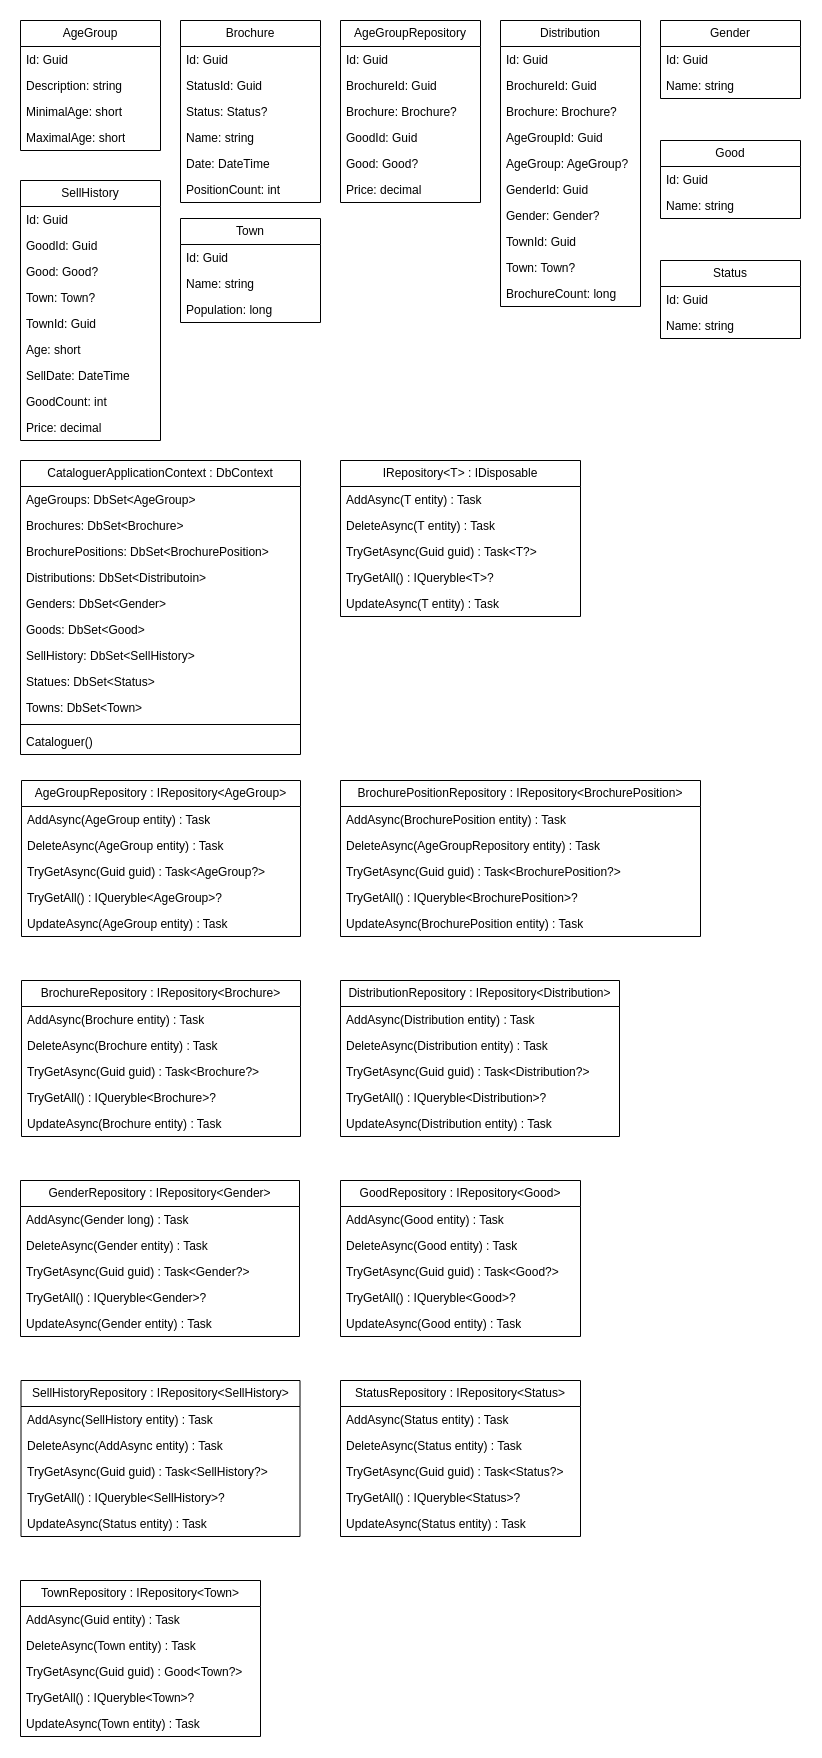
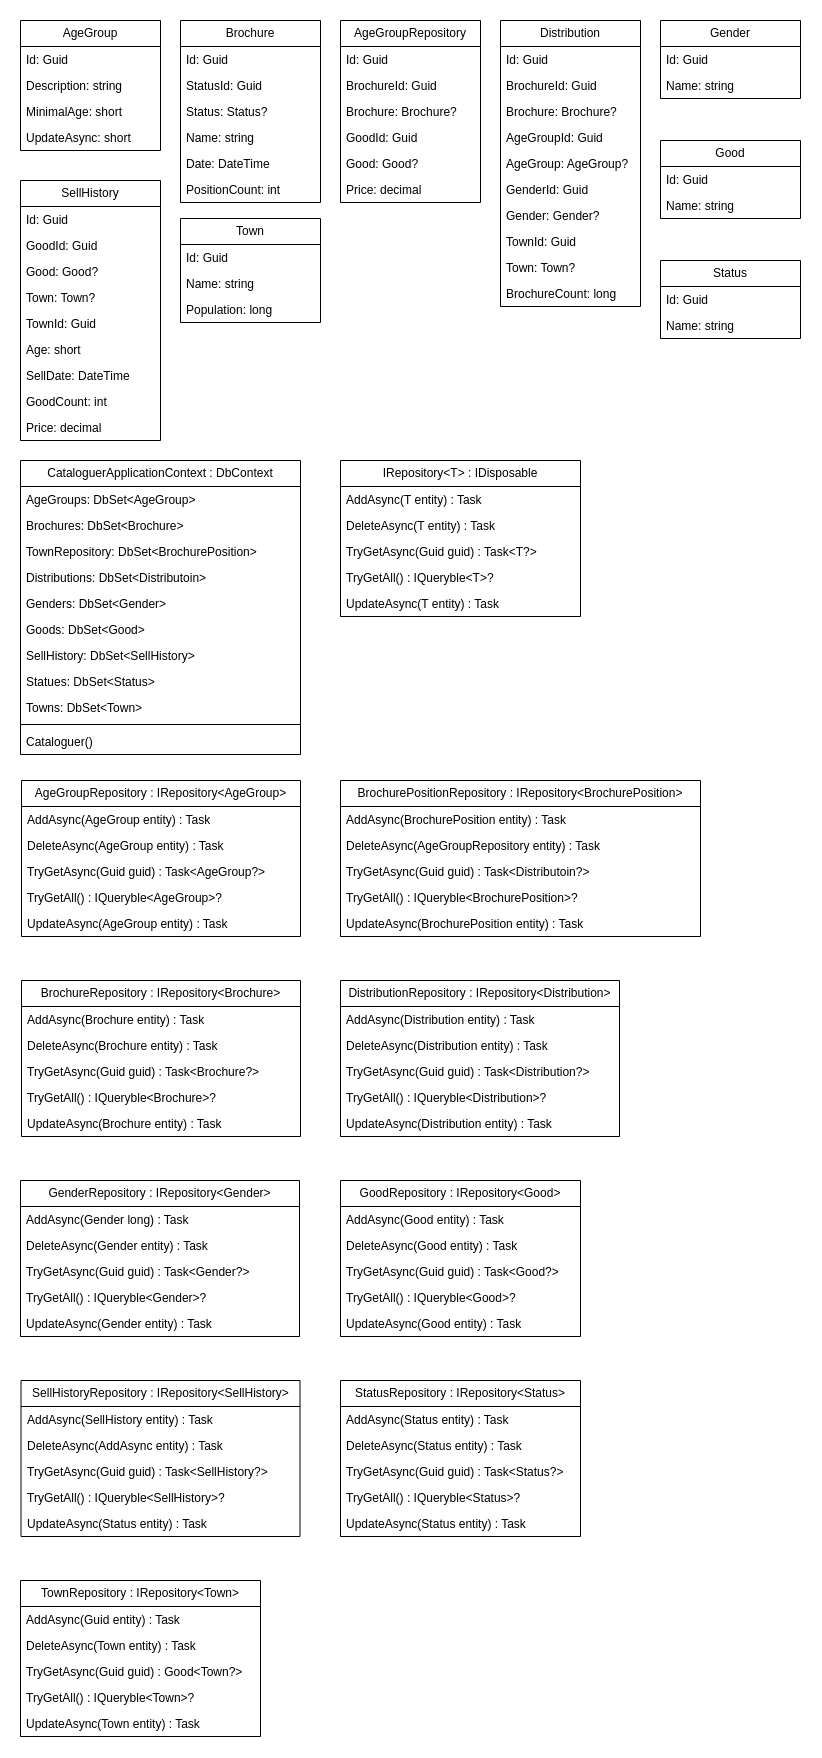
node "MaximalAge: short": label "MaximalAge: short" -> "UpdateAsync: short"
node "BrochurePositions: DbSet<BrochurePosition>": label "BrochurePositions: DbSet<BrochurePosition>" -> "TownRepository: DbSet<BrochurePosition>"
node "TryGetAsync(Guid guid) : Task<BrochurePosition?>": label "TryGetAsync(Guid guid) : Task<BrochurePosition?>" -> "TryGetAsync(Guid guid) : Task<Distributoin?>"
